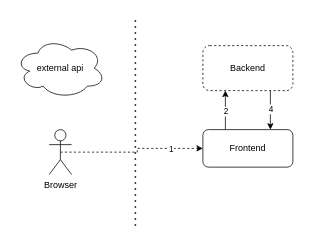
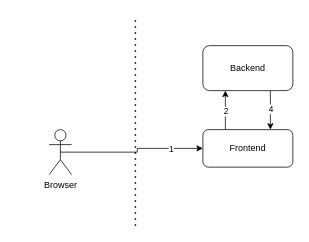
node "external api": removed
node "Backend": style dashed -> solid
edge "Browser" -> "Frontend": style dashed -> solid
